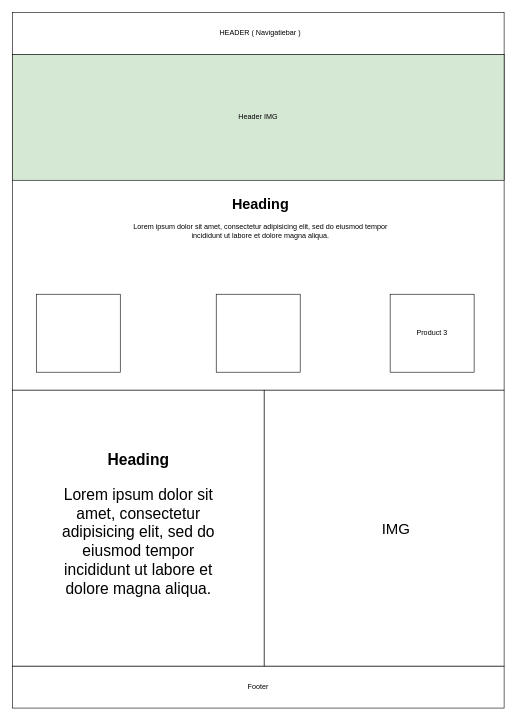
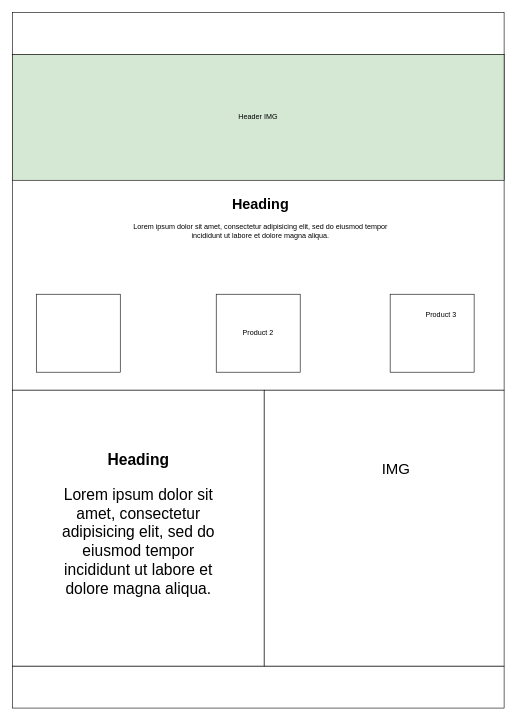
node "HEADER ( Navigatiebar )": removed
node "Product 2": added
node "Product 3": moved (432, 333) -> (441, 315)
node "IMG": moved (396, 528) -> (396, 468)
node "Footer": removed
